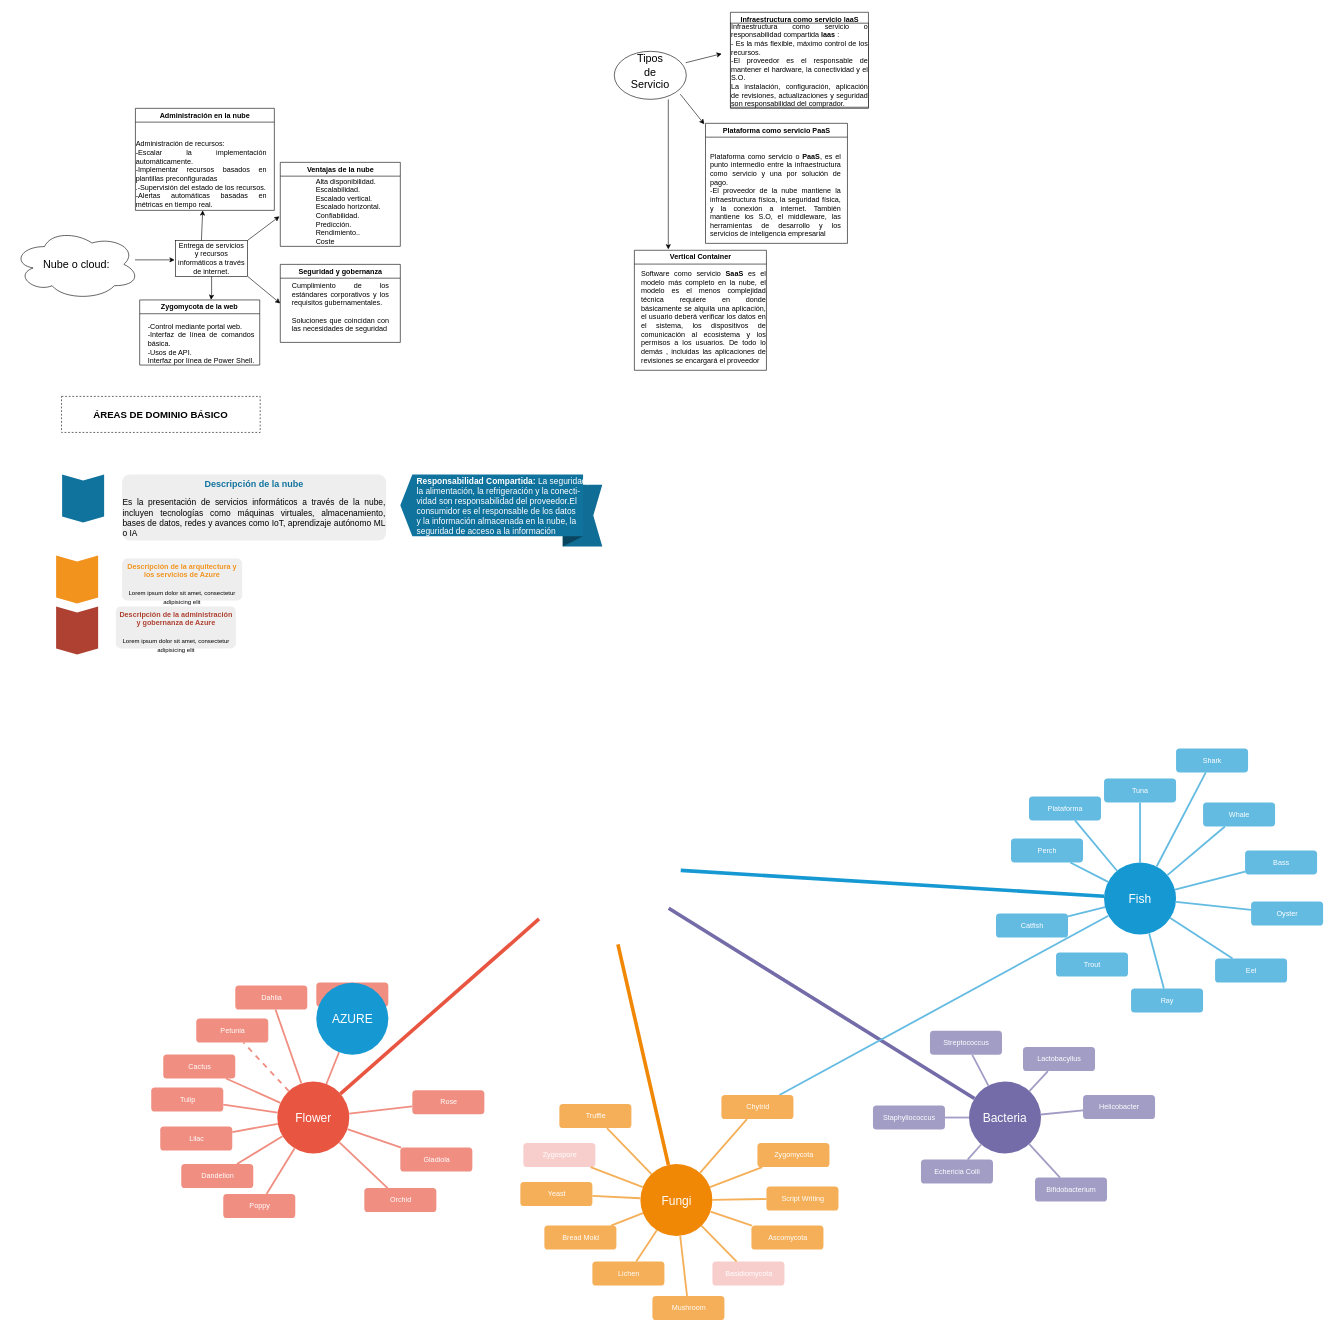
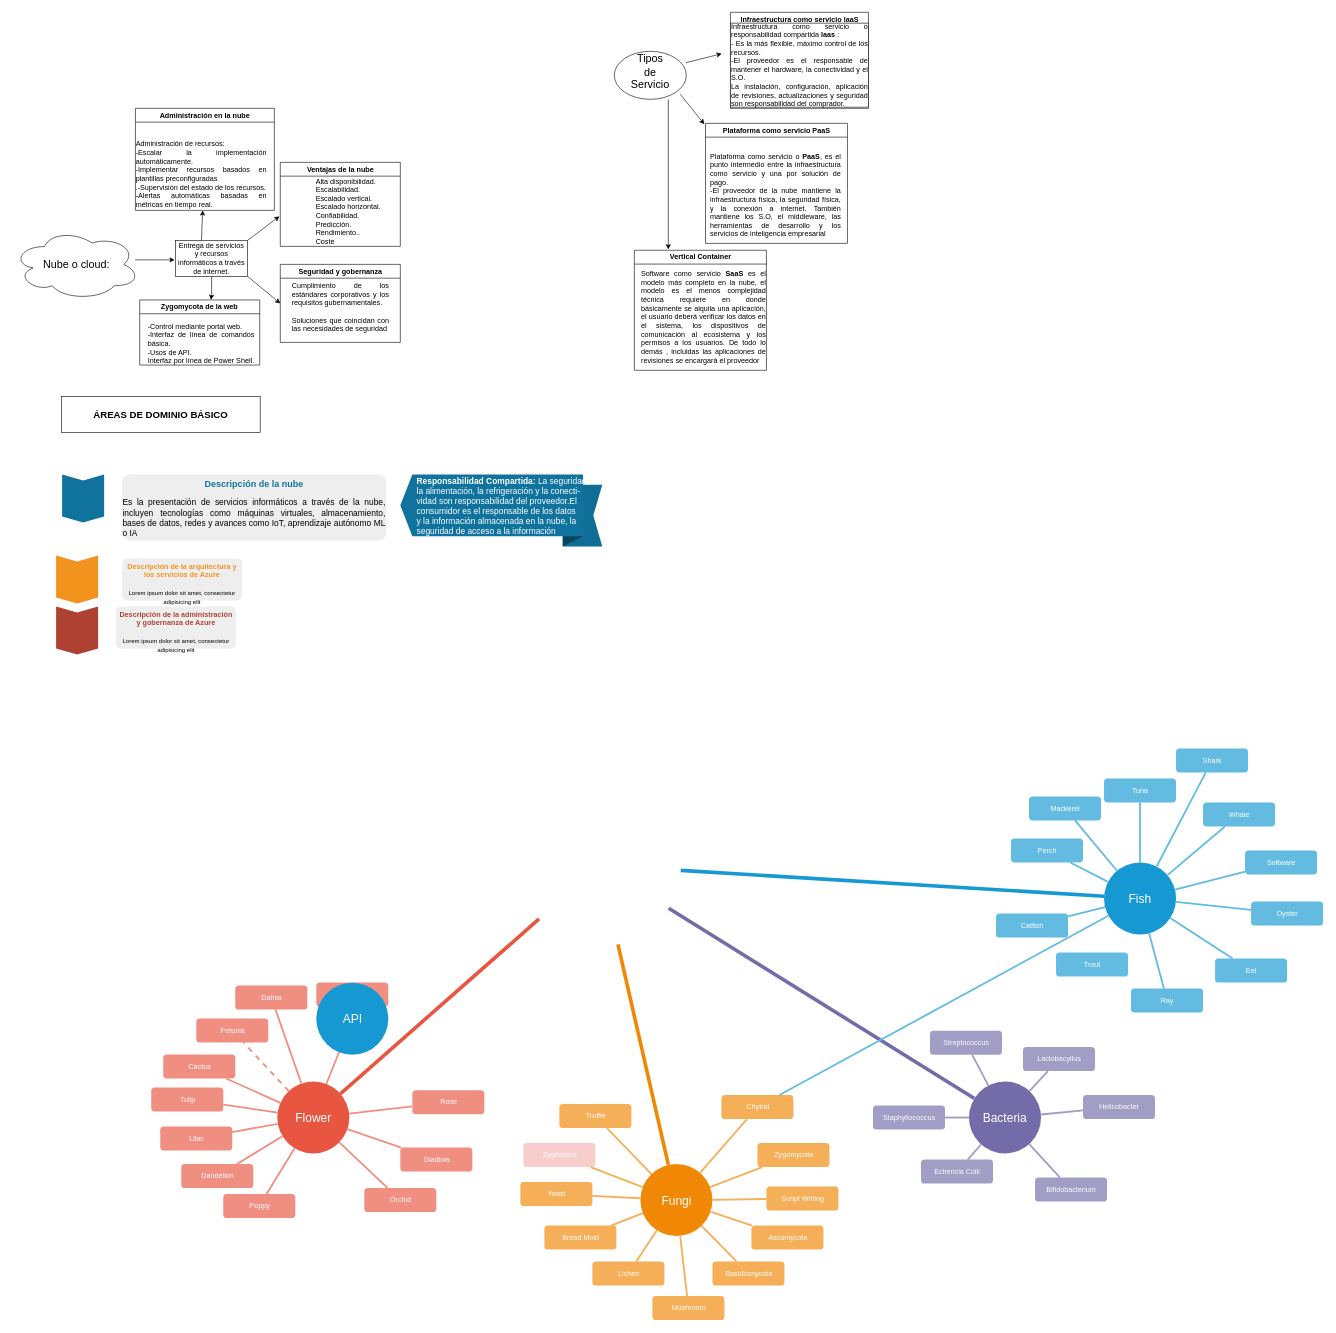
node "ÁREAS DE DOMINIO BÁSICO": style dashed -> solid
node "Plataforma": label "Plataforma" -> "Mackerel"
node "Bass": label "Bass" -> "Software"
node "AZURE": label "AZURE" -> "API"
node "Basidiomycota": fillcolor #f8cecc -> #f5af58
